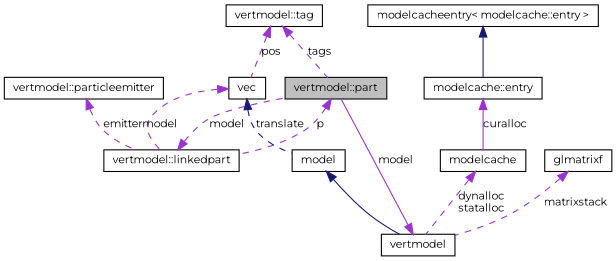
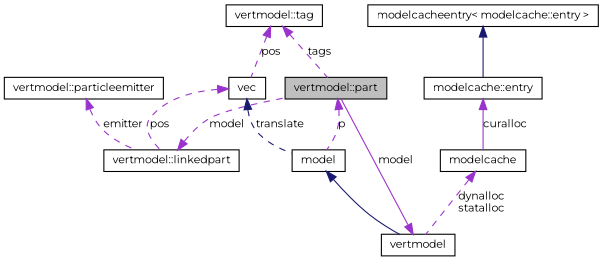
edge "vertmodel::linkedpart" -> "vec": label "model" -> "pos"
edge "vertmodel::linkedpart" -> "vertmodel::part": now "model" -> "vertmodel::part"
node "glmatrixf": removed
